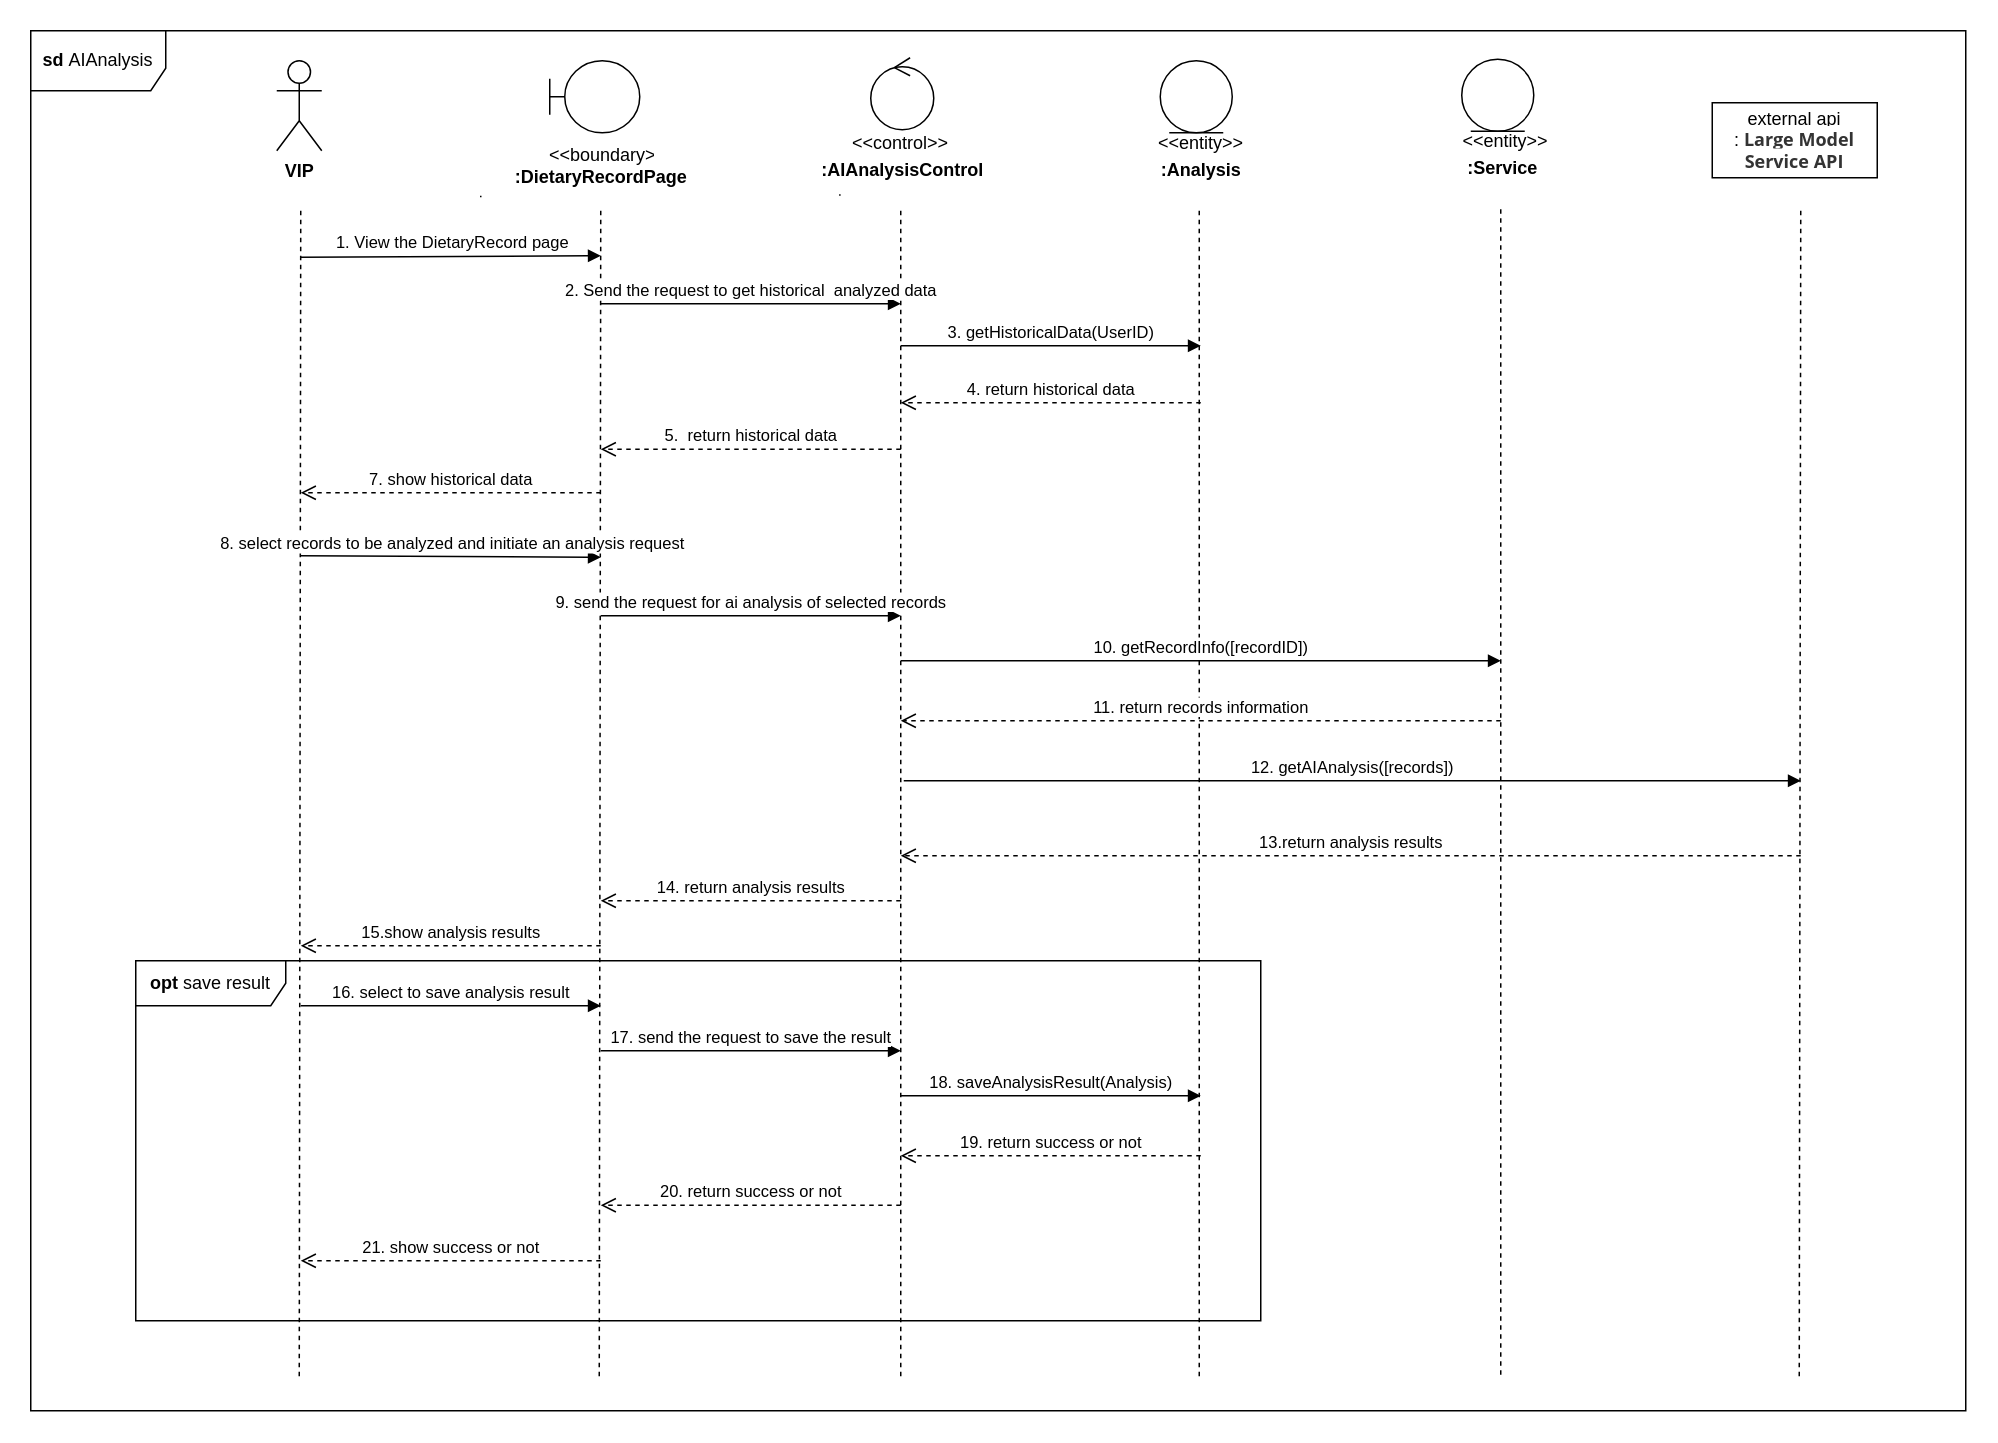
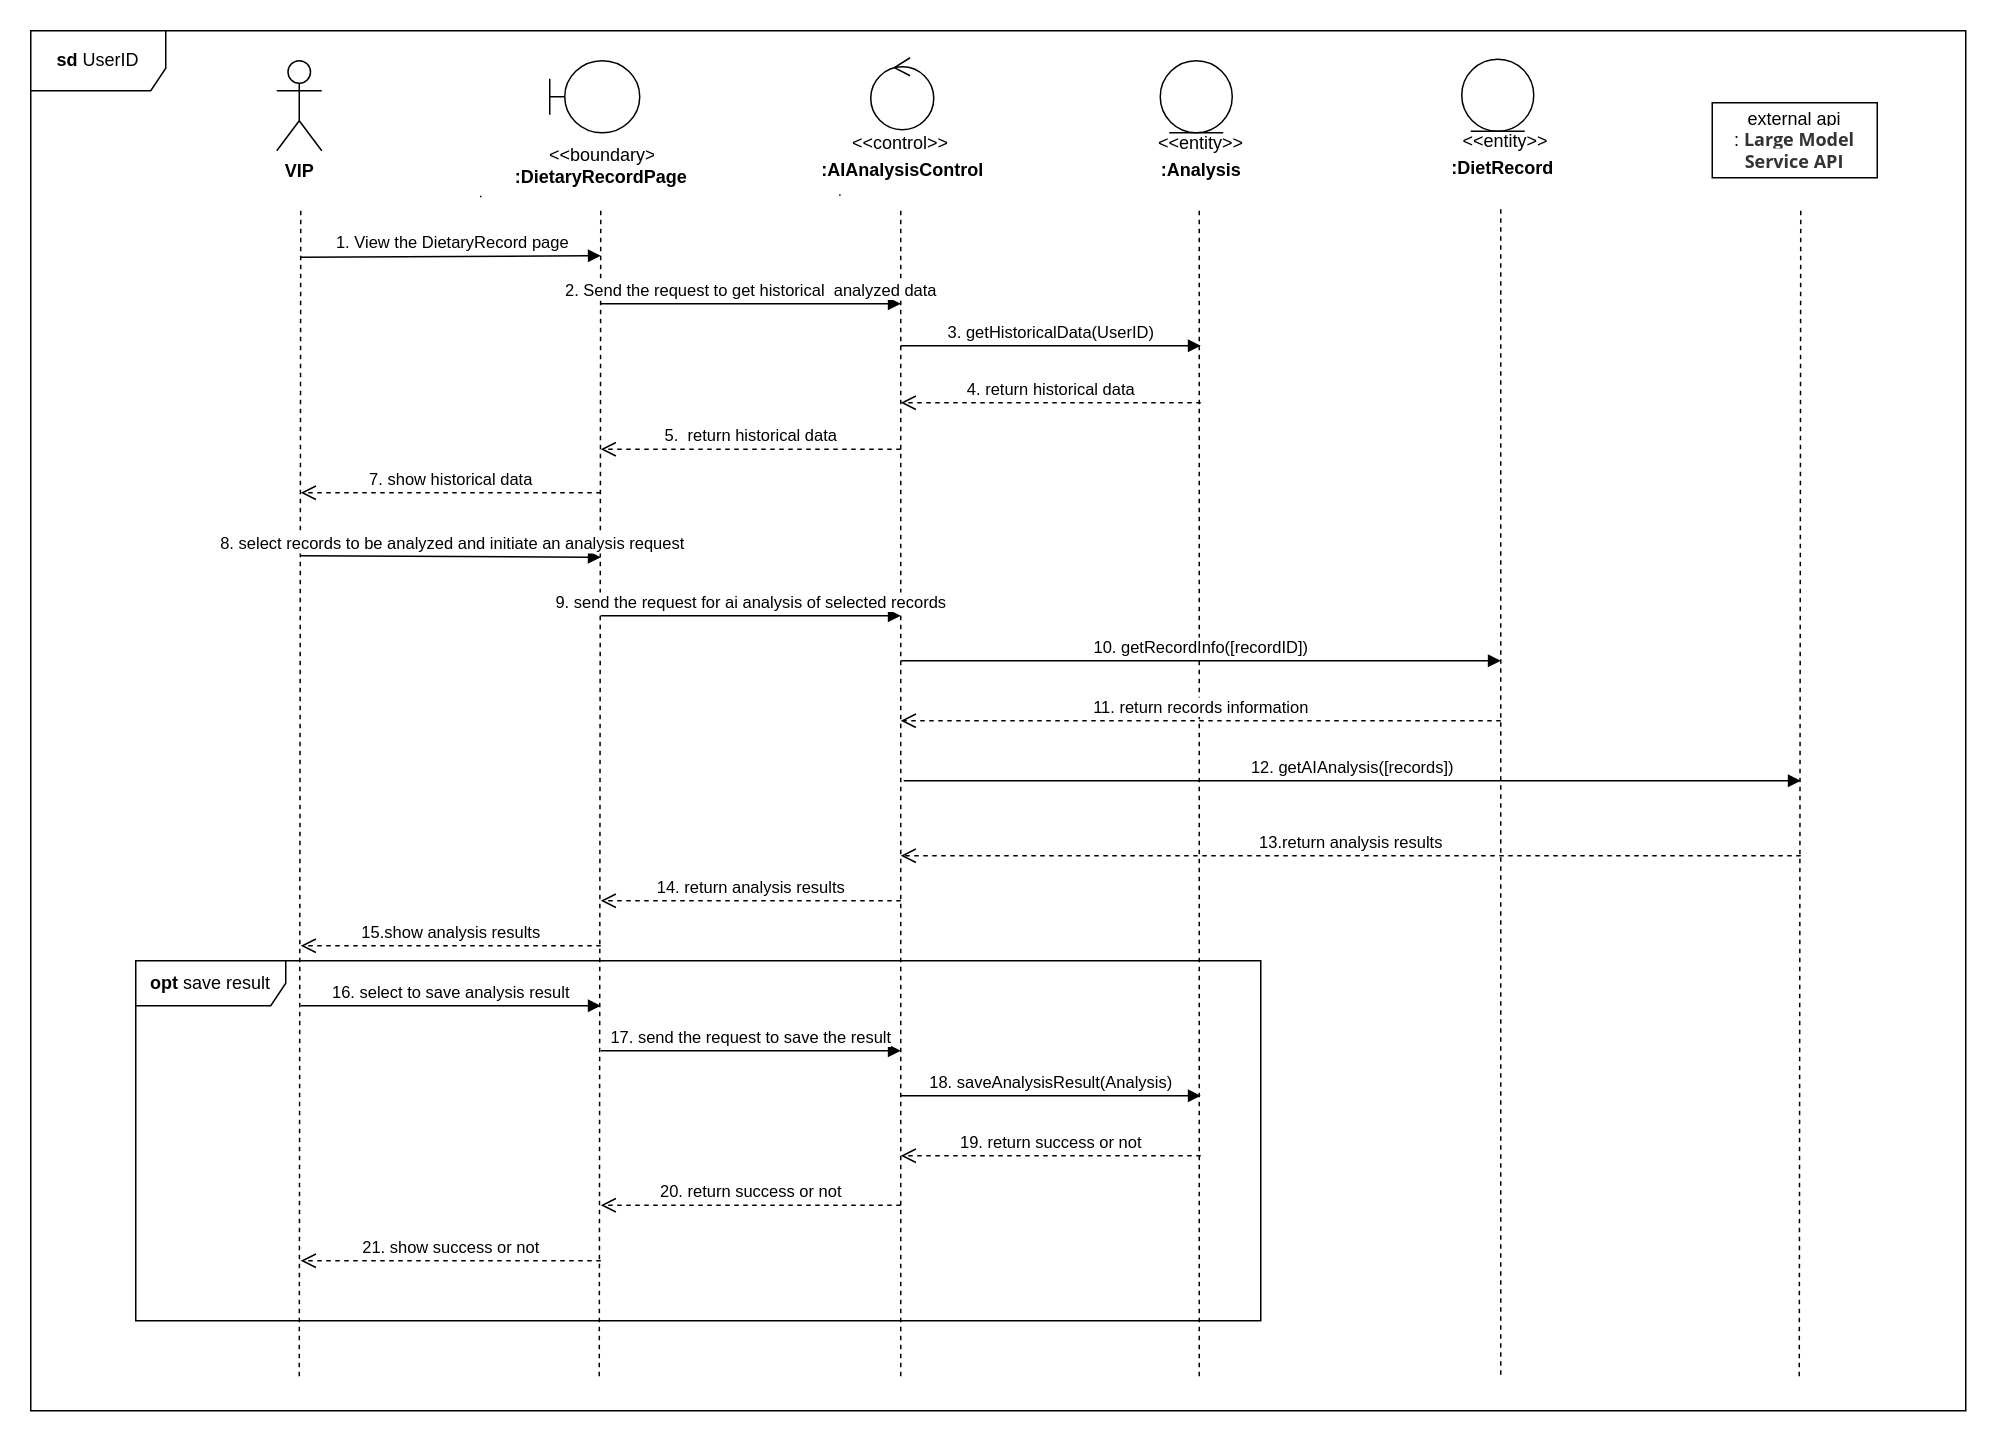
node "sd AIAnalysis": label "sd AIAnalysis" -> "sd UserID"
node ":Service": label ":Service" -> ":DietRecord"
